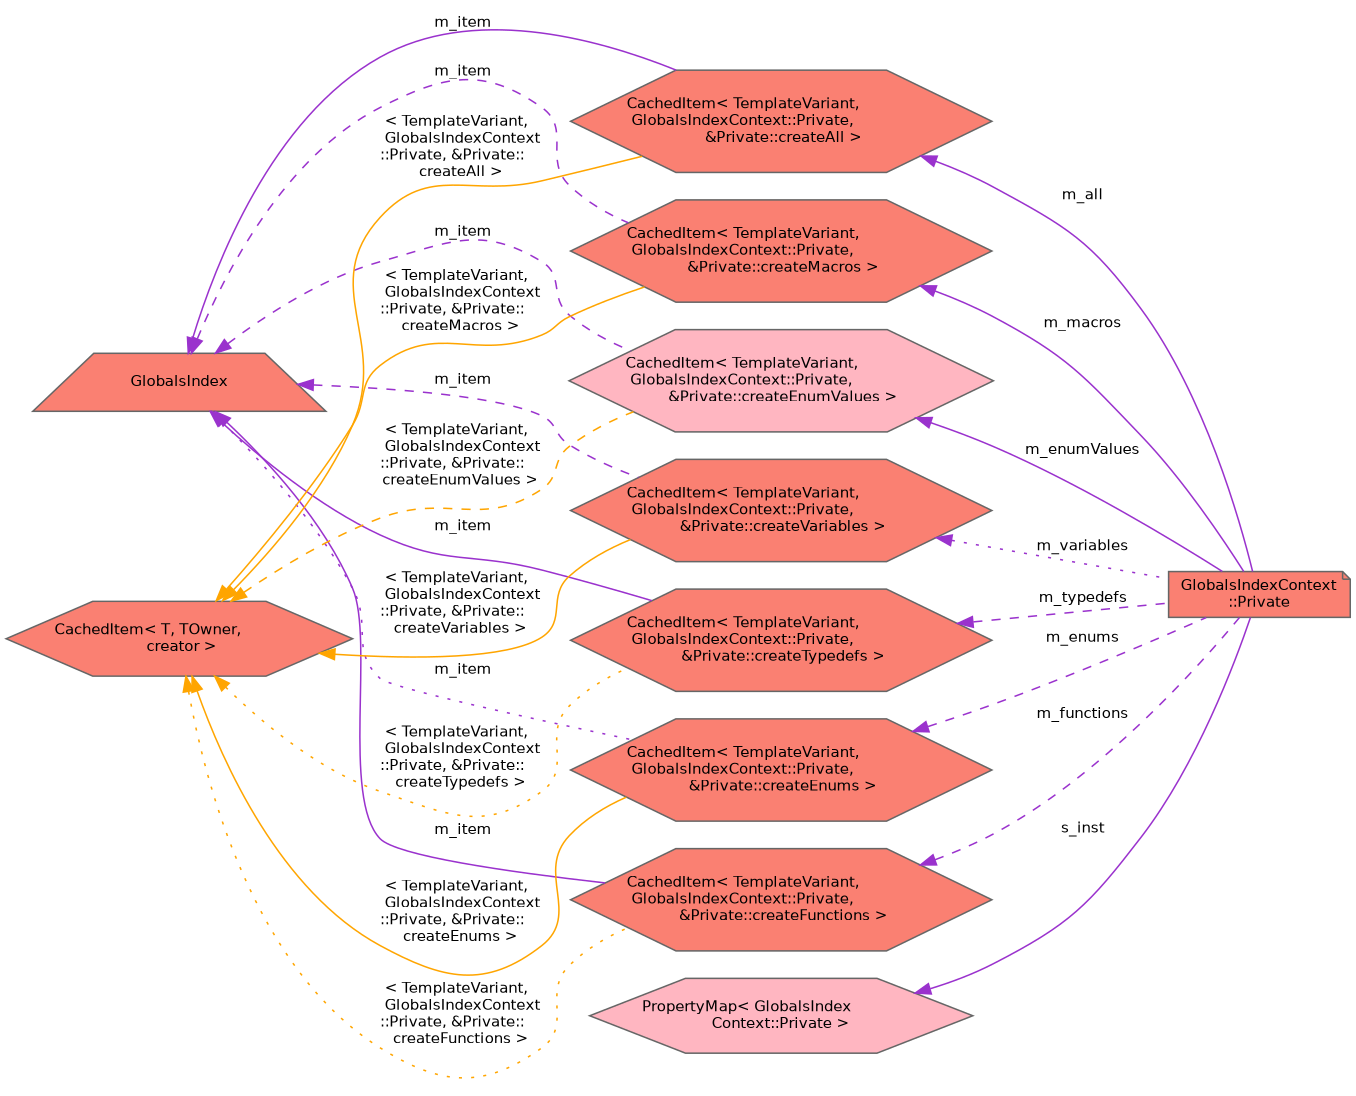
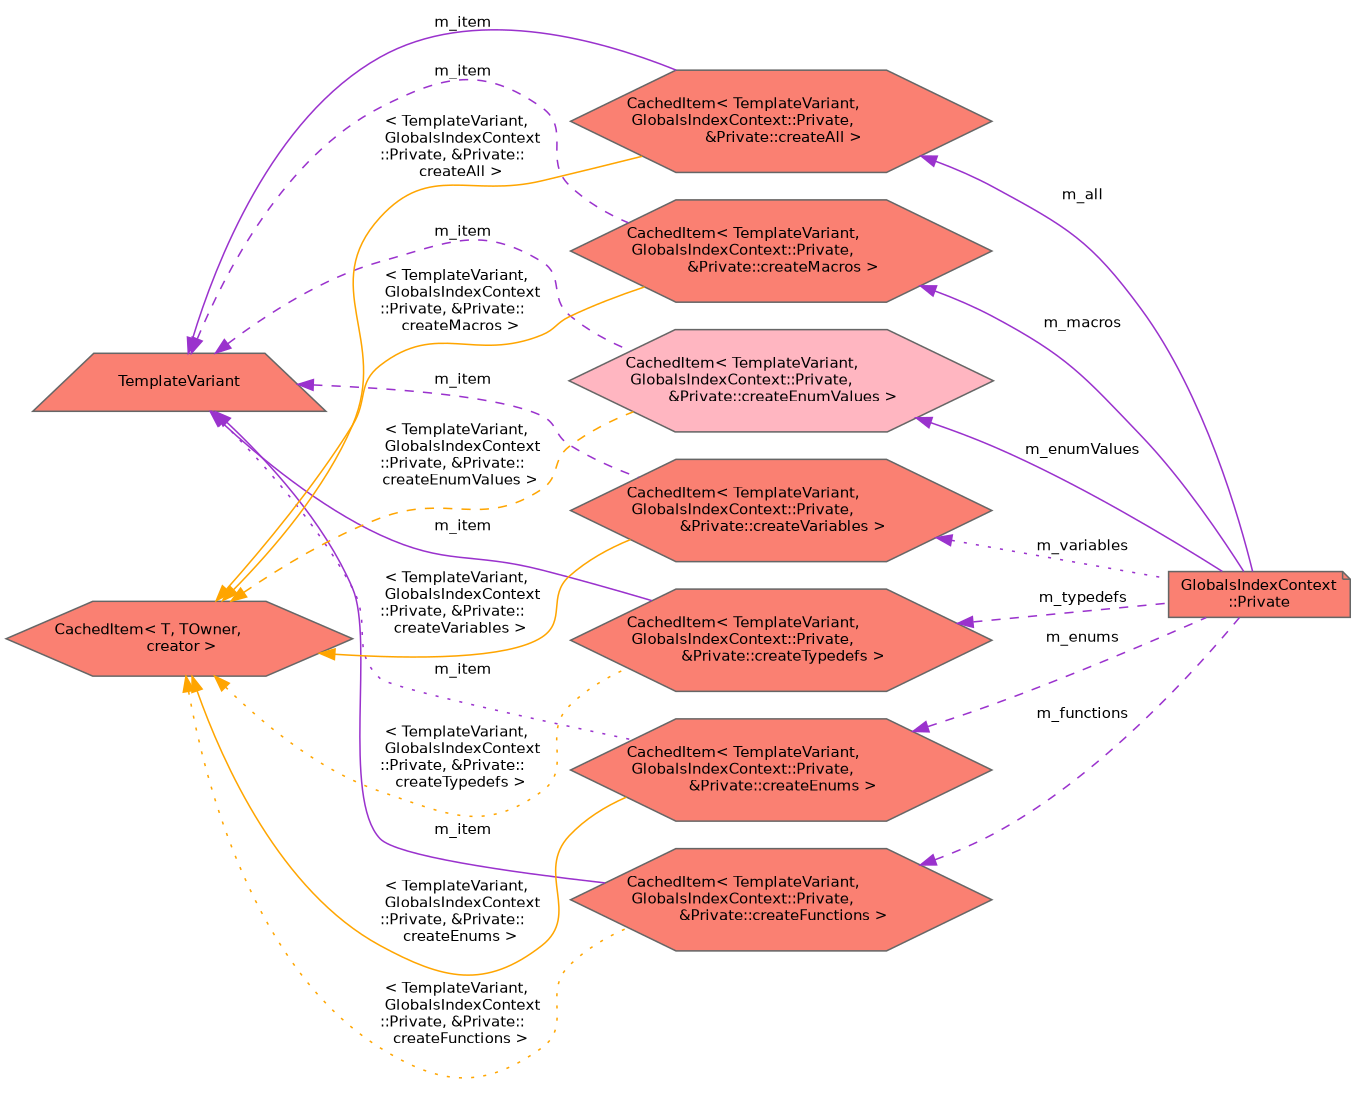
node "GlobalsIndex": label "GlobalsIndex" -> "TemplateVariant"
node "PropertyMap< GlobalsIndex Context::Private >": removed
